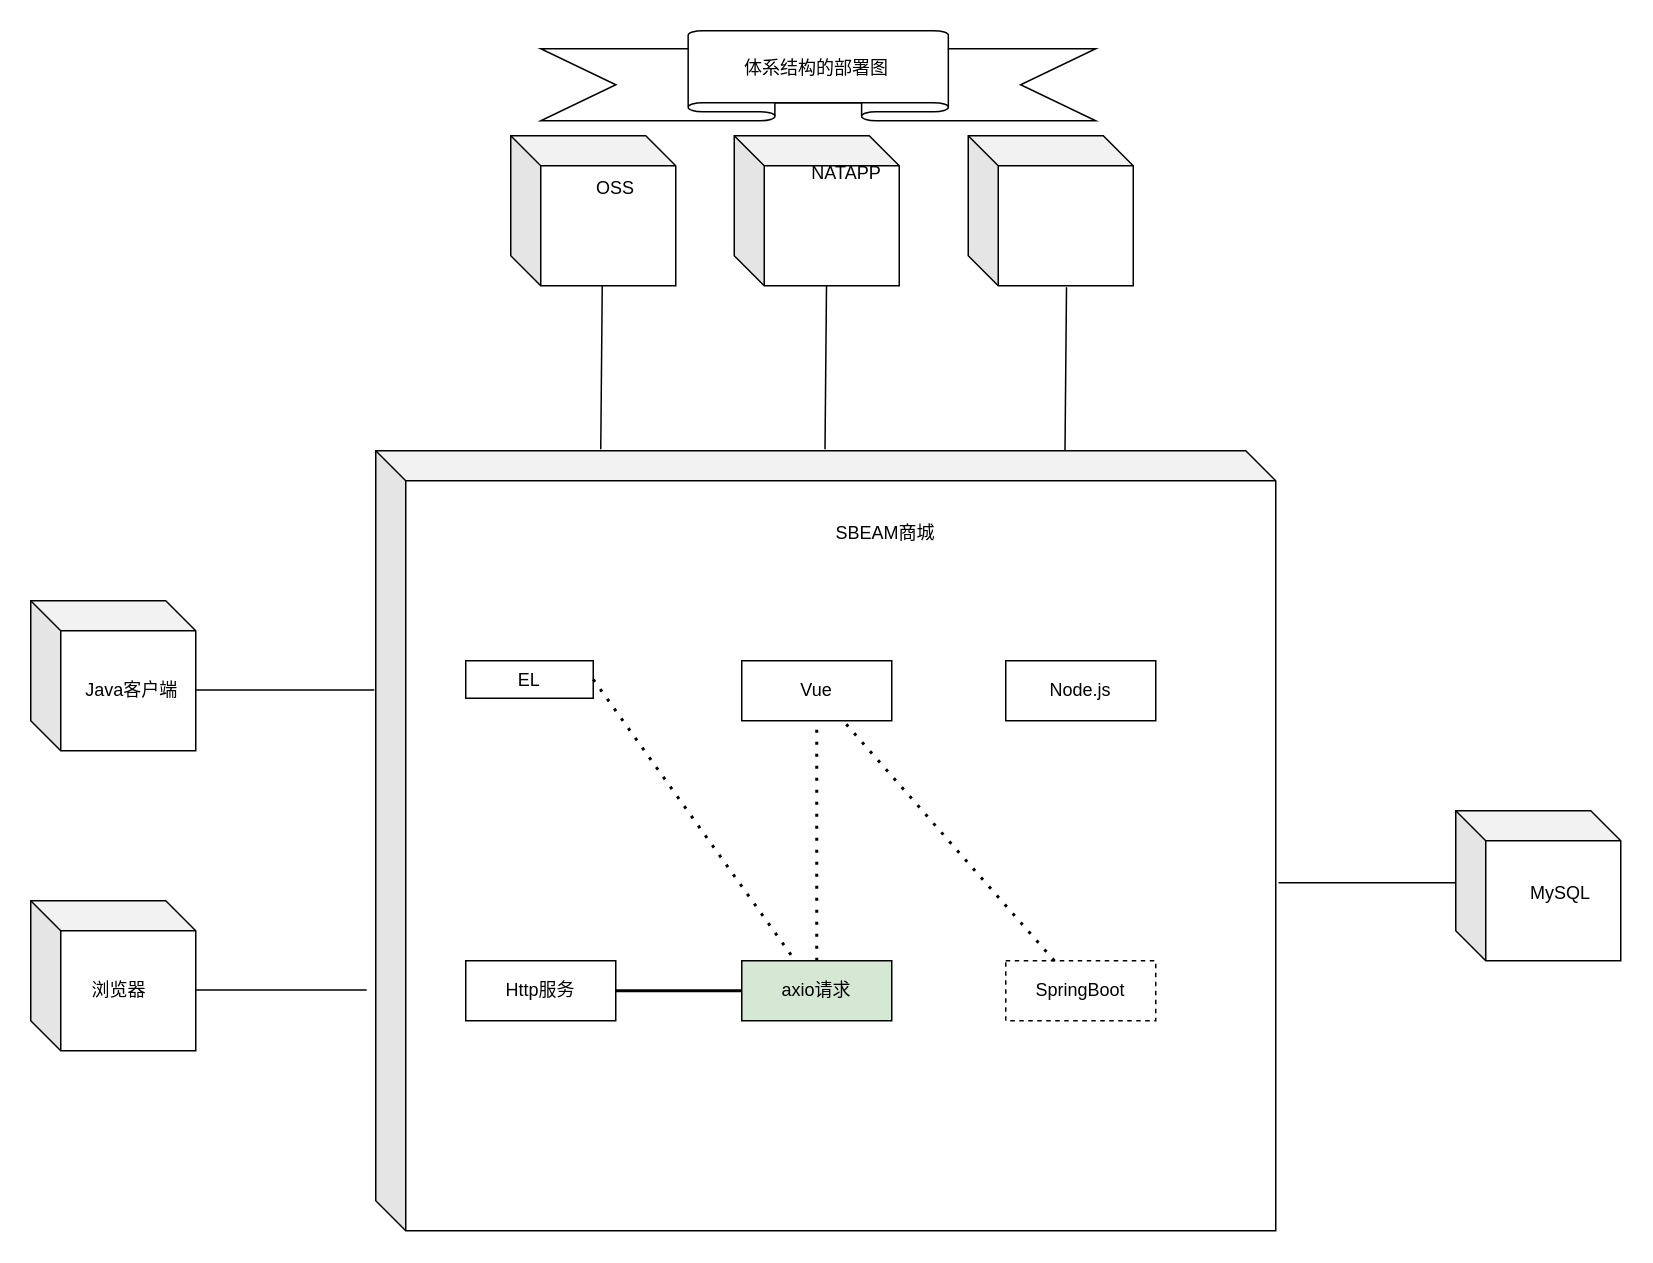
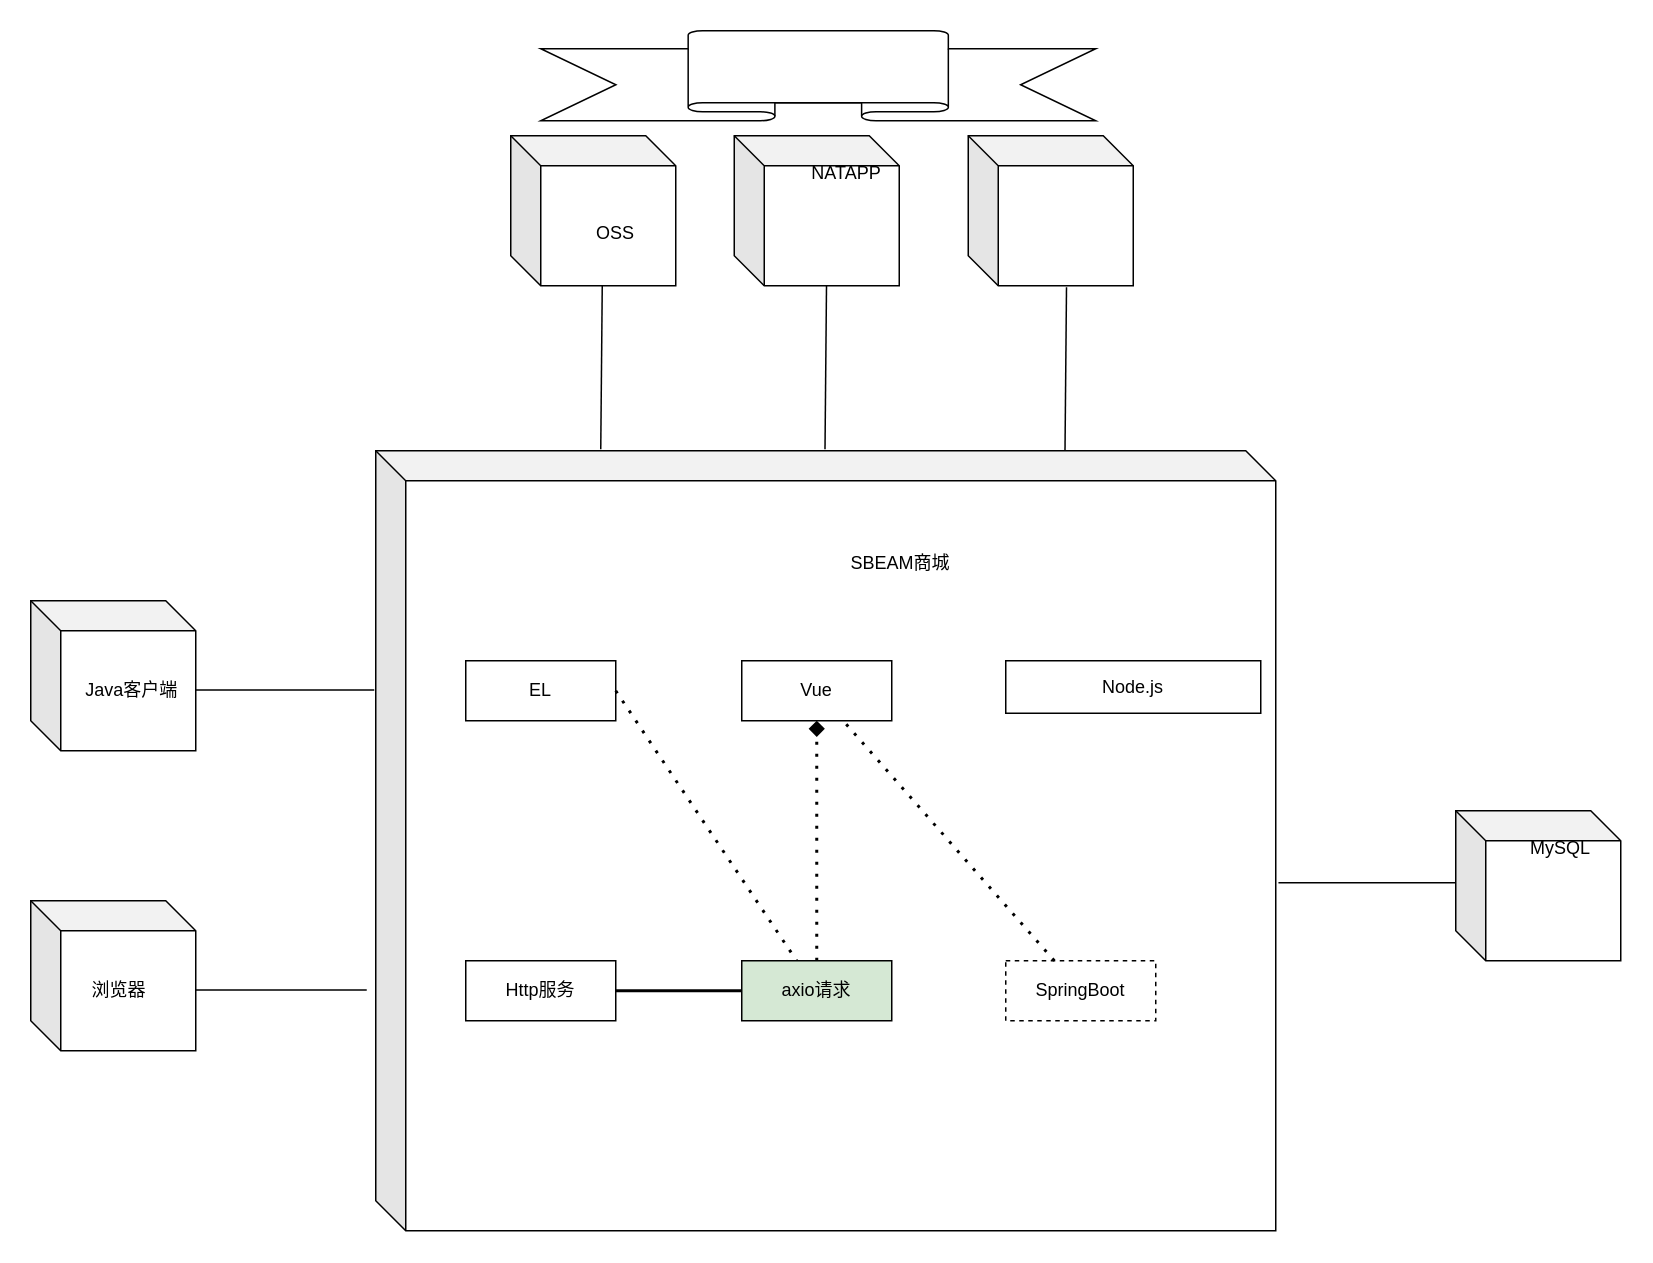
node "体系结构的部署图": removed
node "OSS": moved (616, 188) -> (616, 233)
node "SBEAM商城": moved (886, 533) -> (901, 563)
node "EL": size 128x38 -> 150x60
node "Node.js": size 150x60 -> 255x53
edge "Vue" -- "axio请求": arrowhead none -> diamond
node "MySQL": moved (1561, 893) -> (1561, 848)
